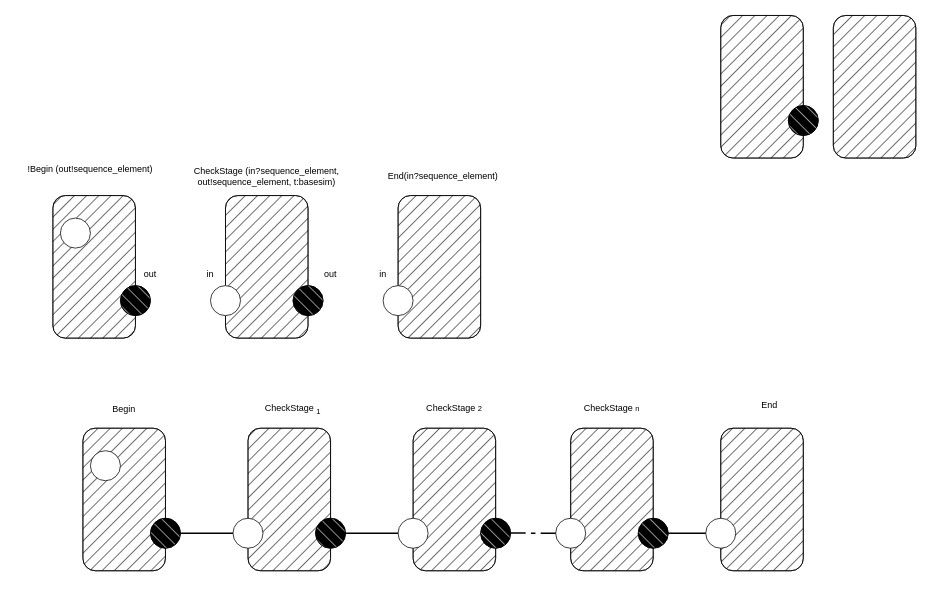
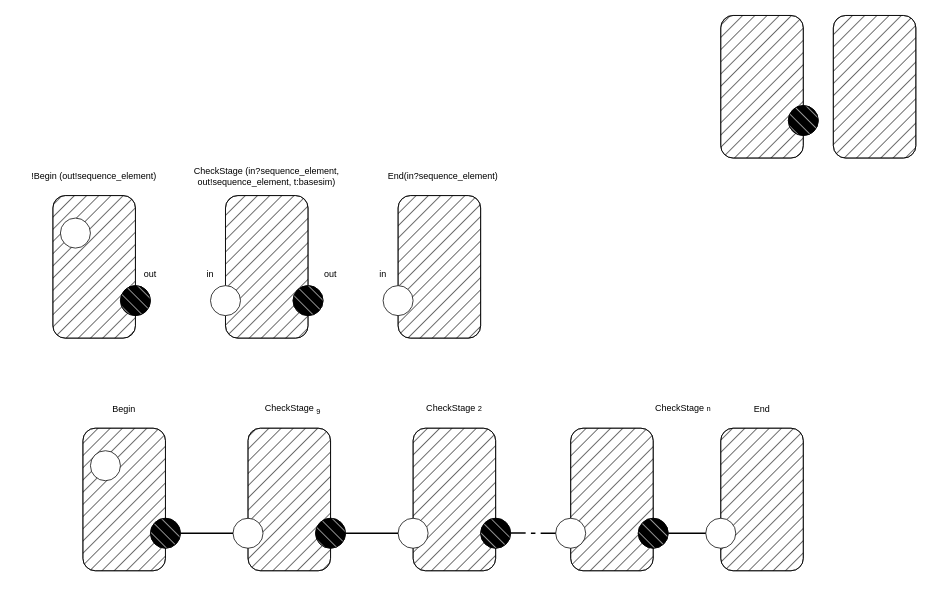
node "!Begin (out!sequence_element)": moved (90, 169) -> (94, 177)
node "End": moved (769, 405) -> (762, 409)
node "CheckStage 1": label "CheckStage 1" -> "CheckStage 9"
node "CheckStage n": moved (612, 409) -> (683, 409)
